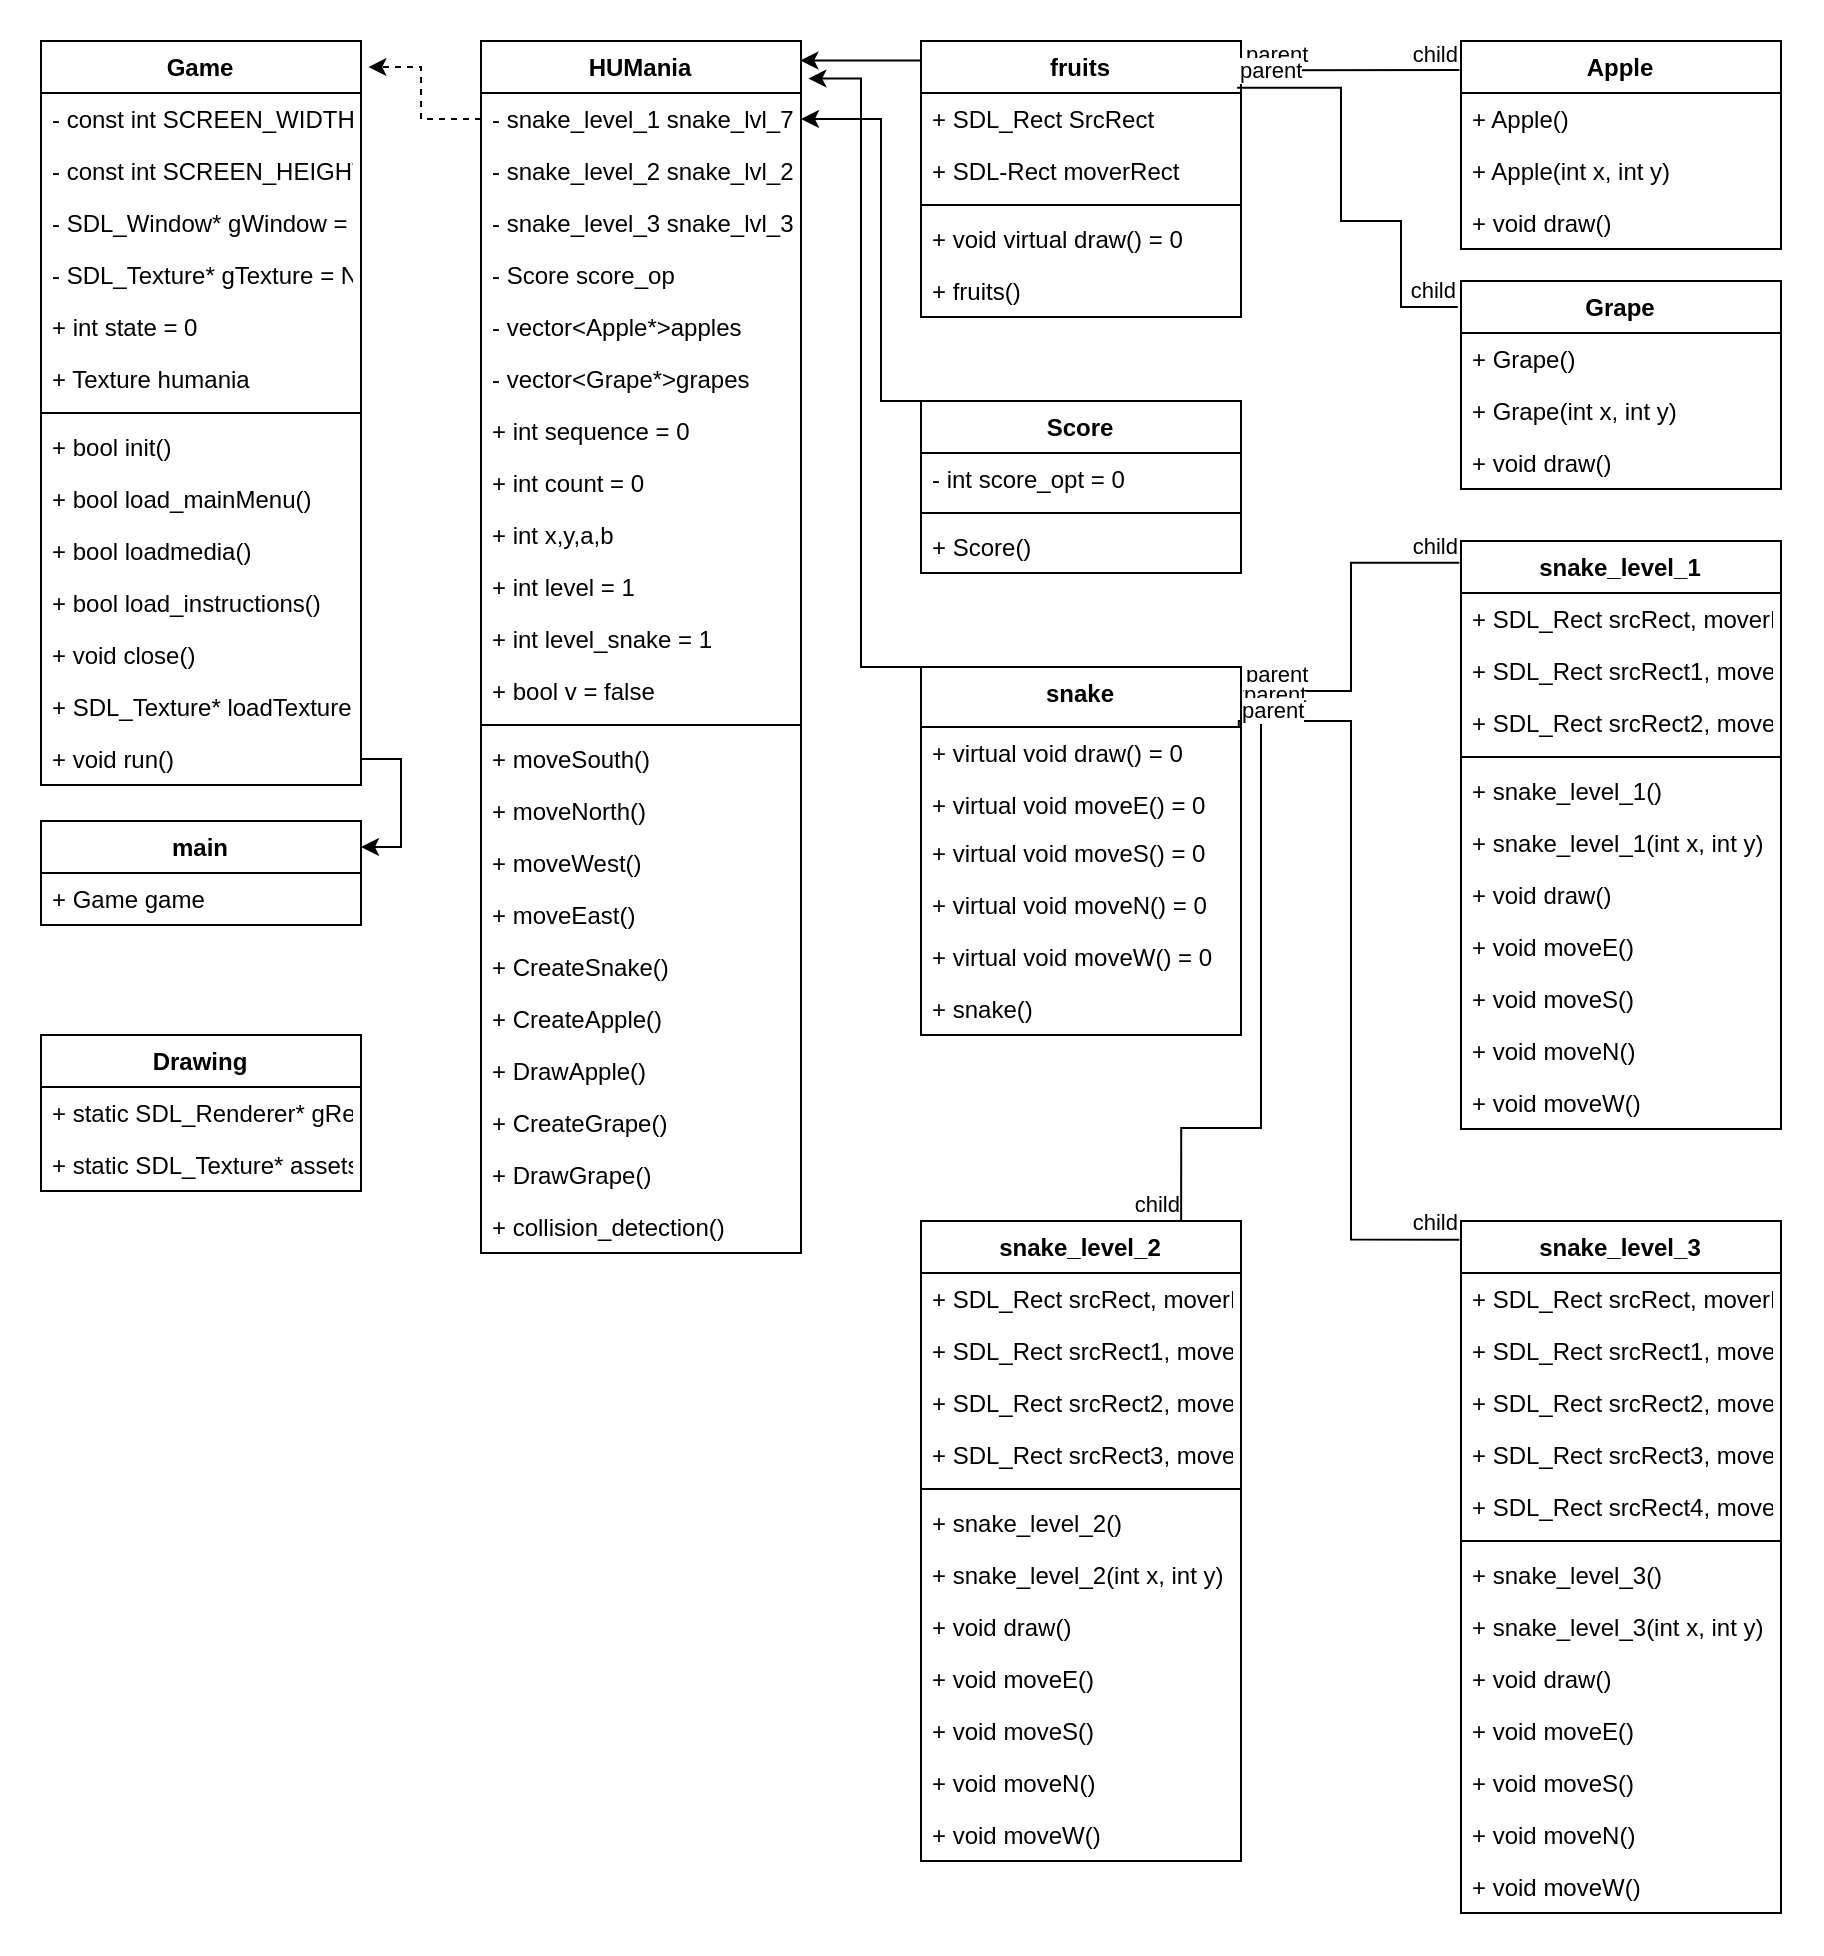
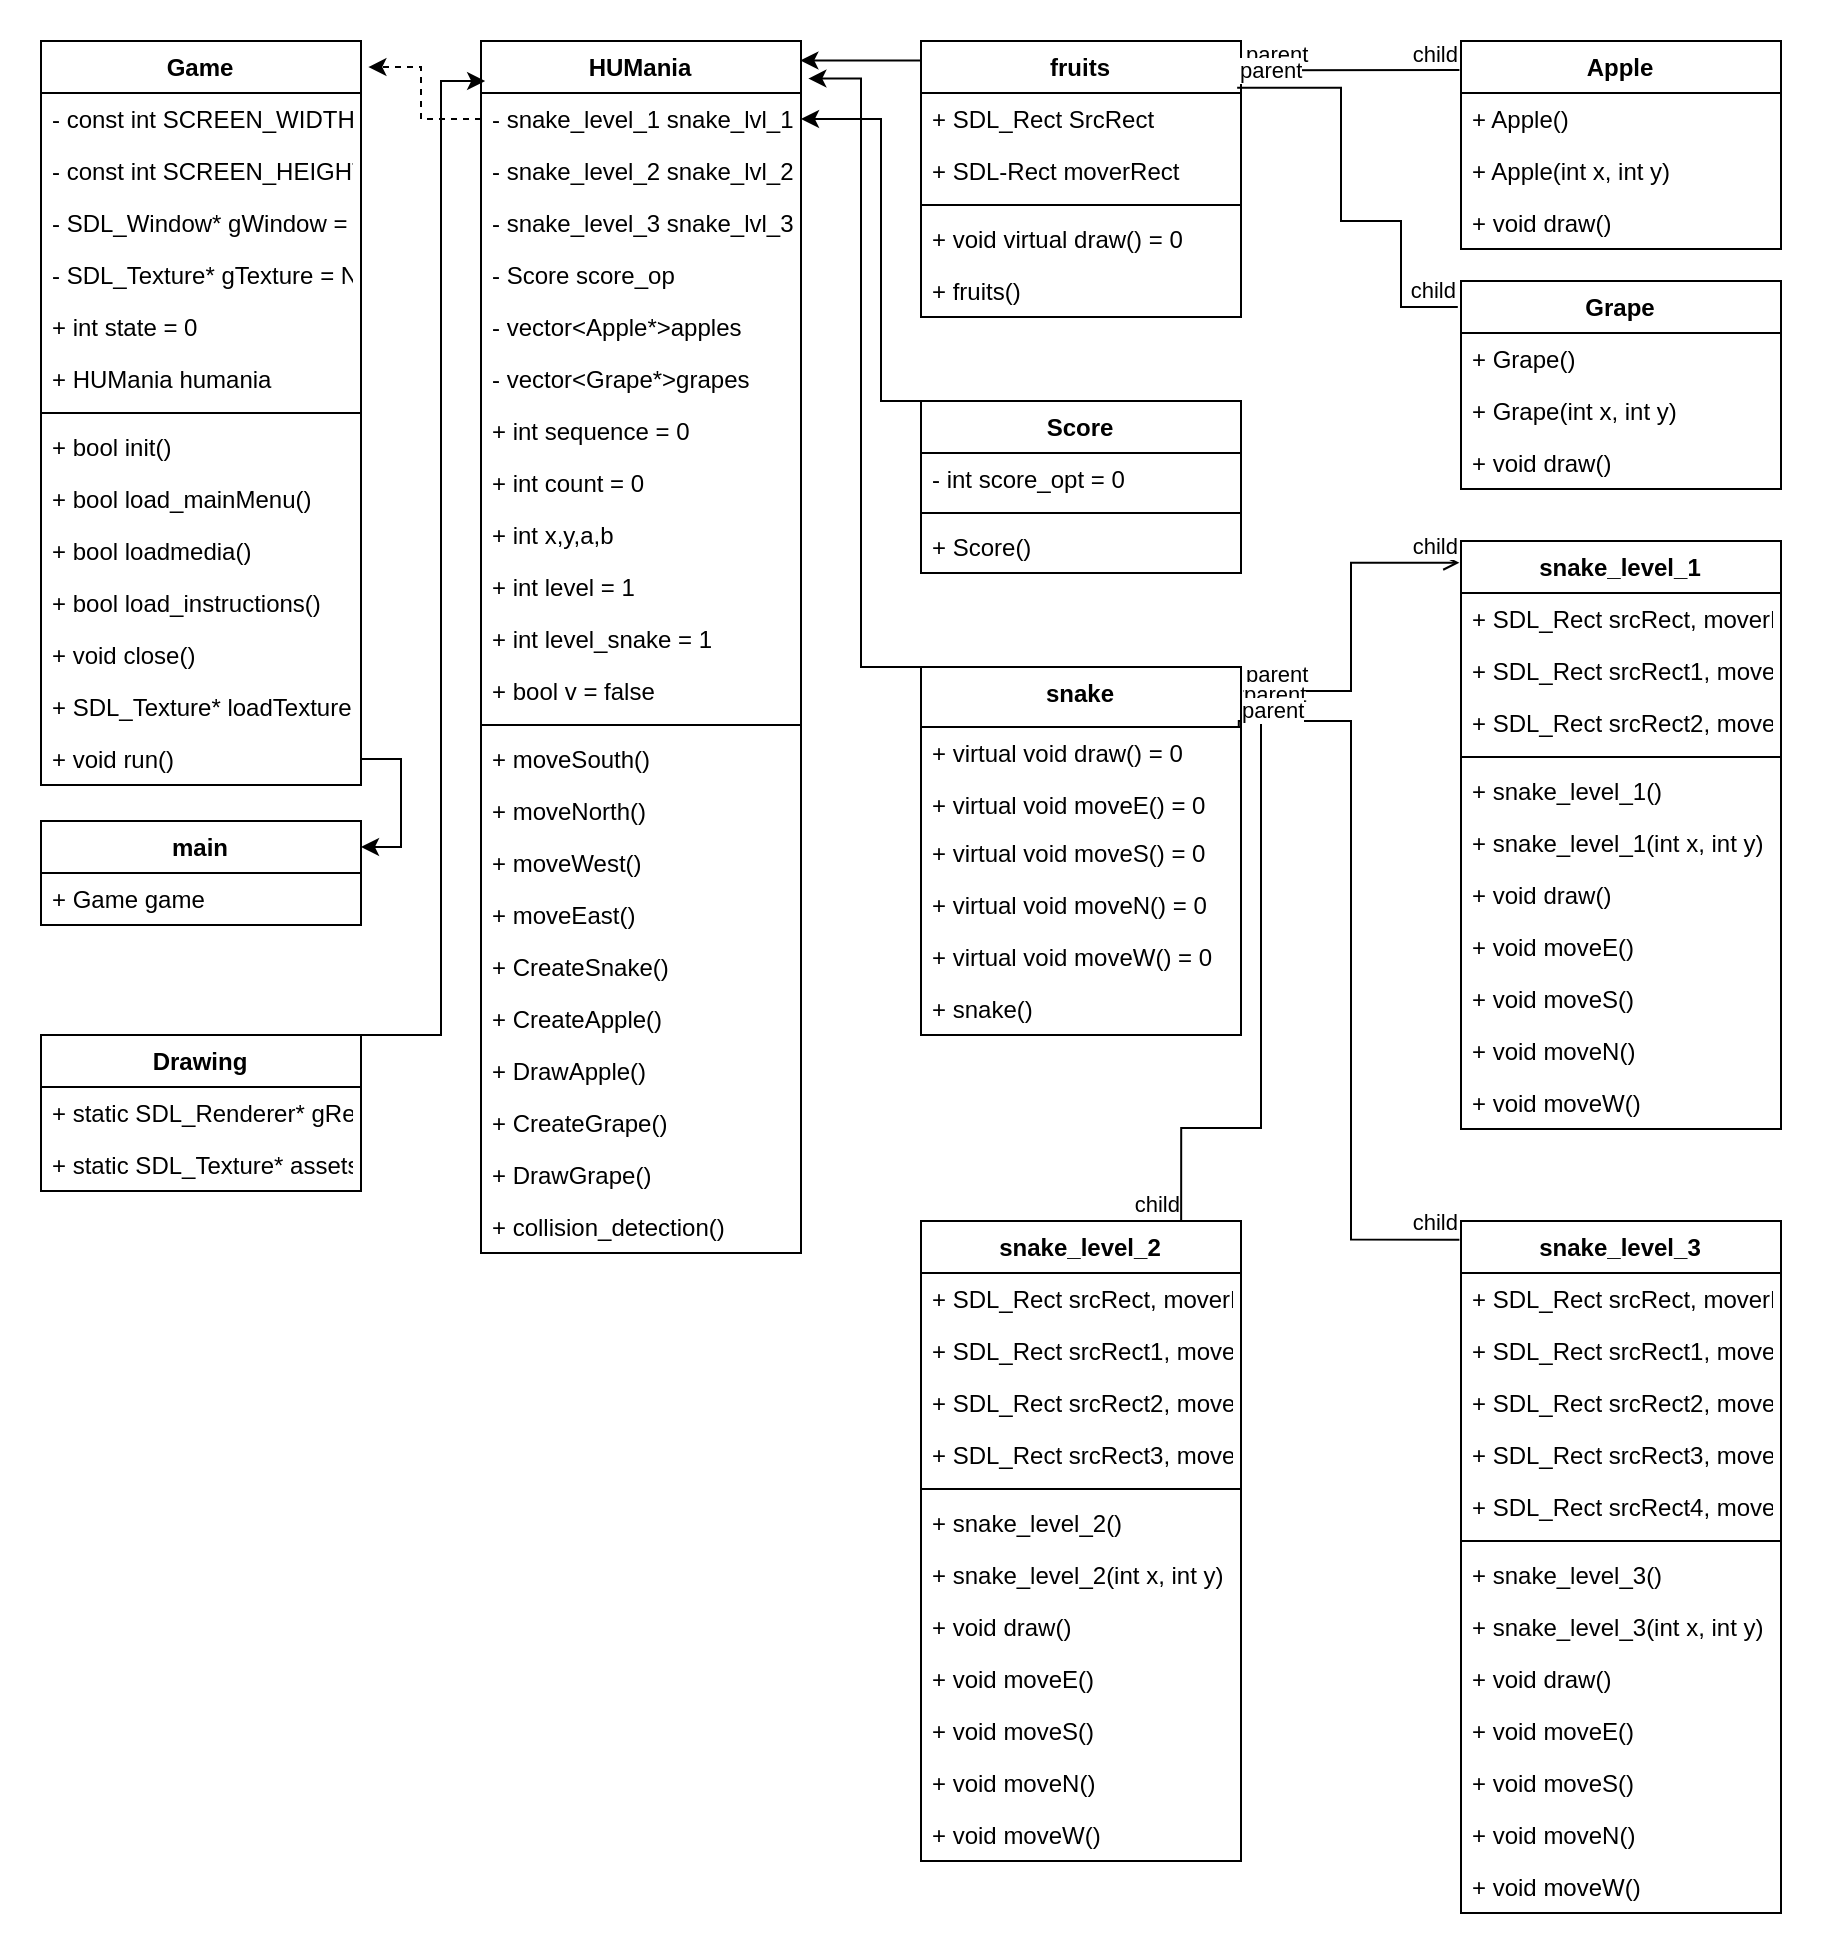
node "- snake_level_1 snake_lvl_7;": label "- snake_level_1 snake_lvl_7;" -> "- snake_level_1 snake_lvl_1;"
node "+ Texture humania": label "+ Texture humania" -> "+ HUMania humania"
edge "snake_level_1" -- "snake": arrowhead none -> open
edge "Drawing" -> "HUMania": added
